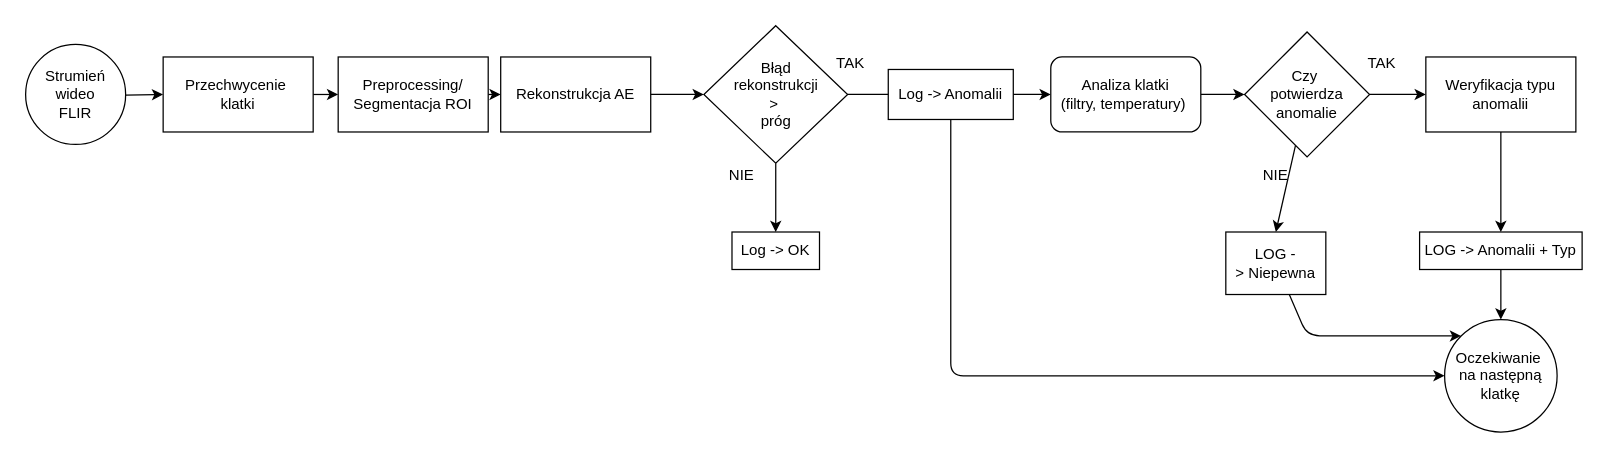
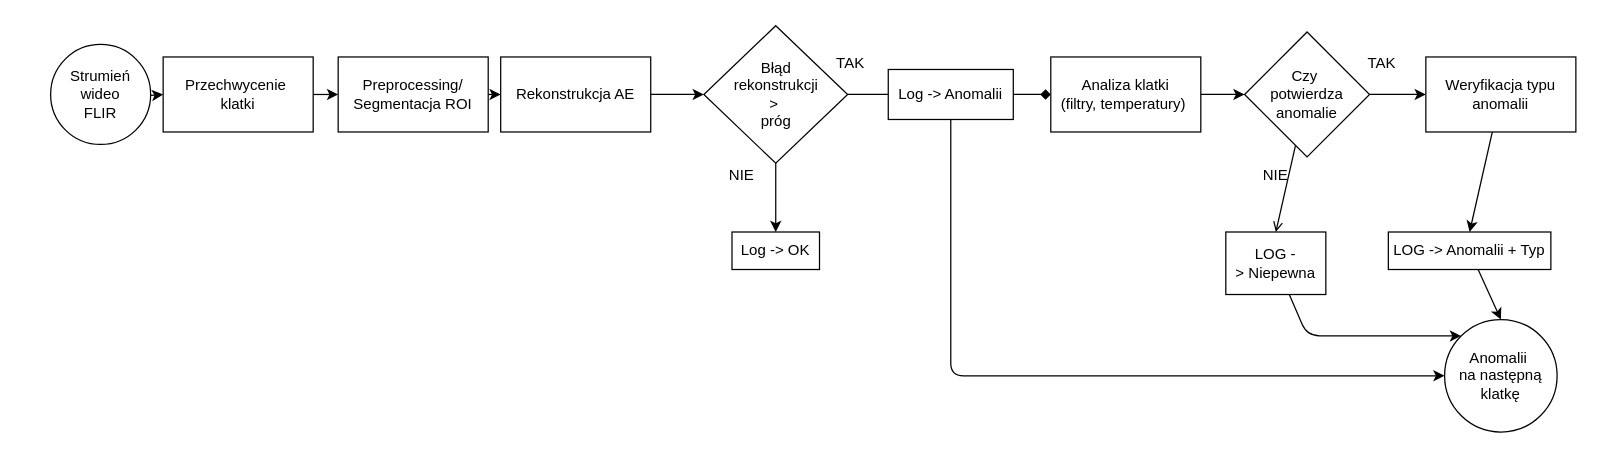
node "Strumień wideo FLIR": moved (76, 94) -> (101, 94)
edge "Błąd rekonstrukcji > próg" -> "Analiza klatki (filtry, temperatury)": arrowhead classic -> diamond
node "Analiza klatki (filtry, temperatury)": shape rounded rectangle -> rectangle
edge "Czy potwierdza anomalie" -> "LOG -> Niepewna": arrowhead classic -> open
node "LOG -> Anomalii + Typ": moved (1501, 251) -> (1469, 251)
node "Oczekiwanie na następną klatkę": label "Oczekiwanie na następną klatkę" -> "Anomalii na następną klatkę"
